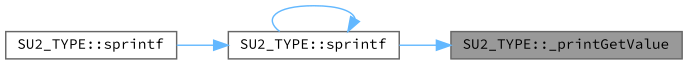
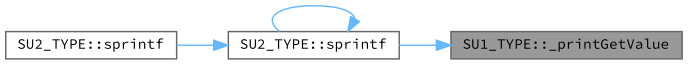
node "SU2_TYPE::_printGetValue": label "SU2_TYPE::_printGetValue" -> "SU1_TYPE::_printGetValue"
